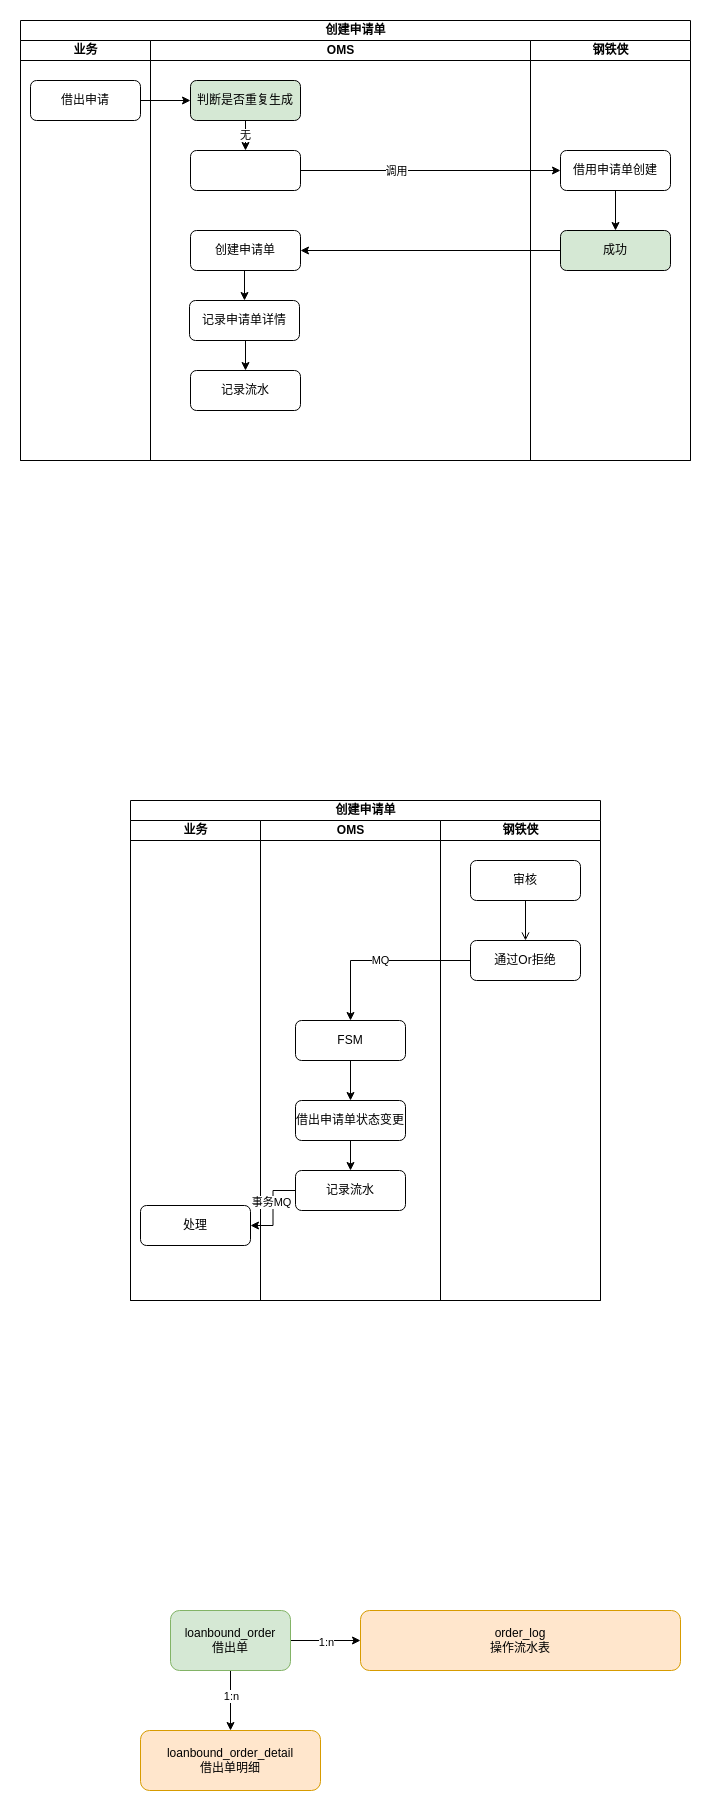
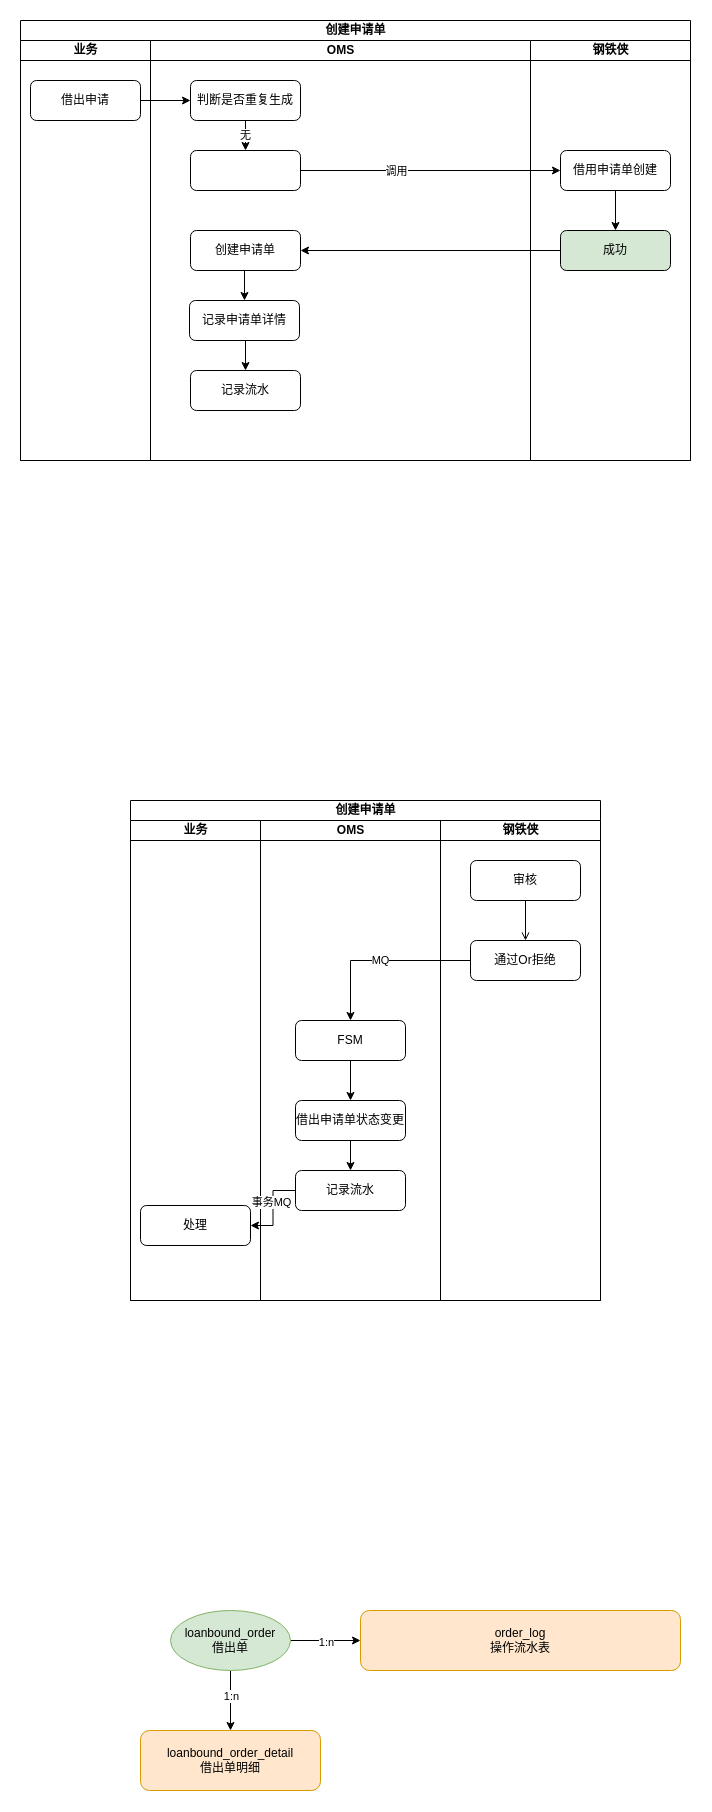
node "判断是否重复生成": fillcolor #d5e8d4 -> #ffffff
node "loanbound_order 借出单": shape rounded rectangle -> ellipse
